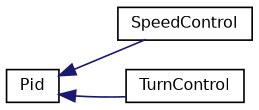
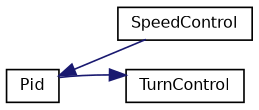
edge "TurnControl" -> "Pid": reversed
